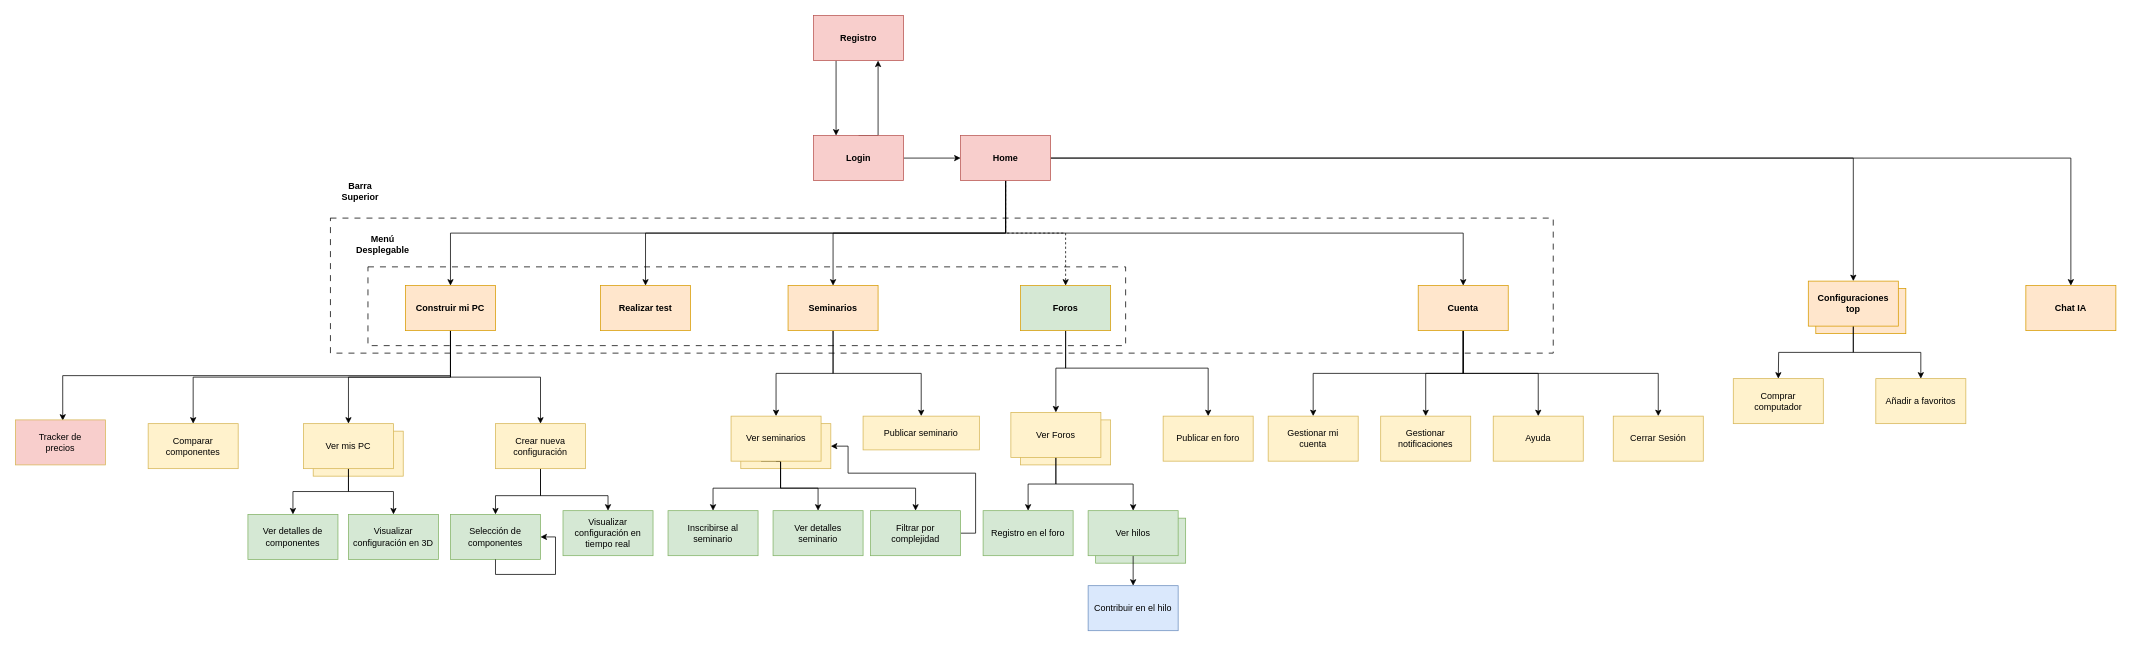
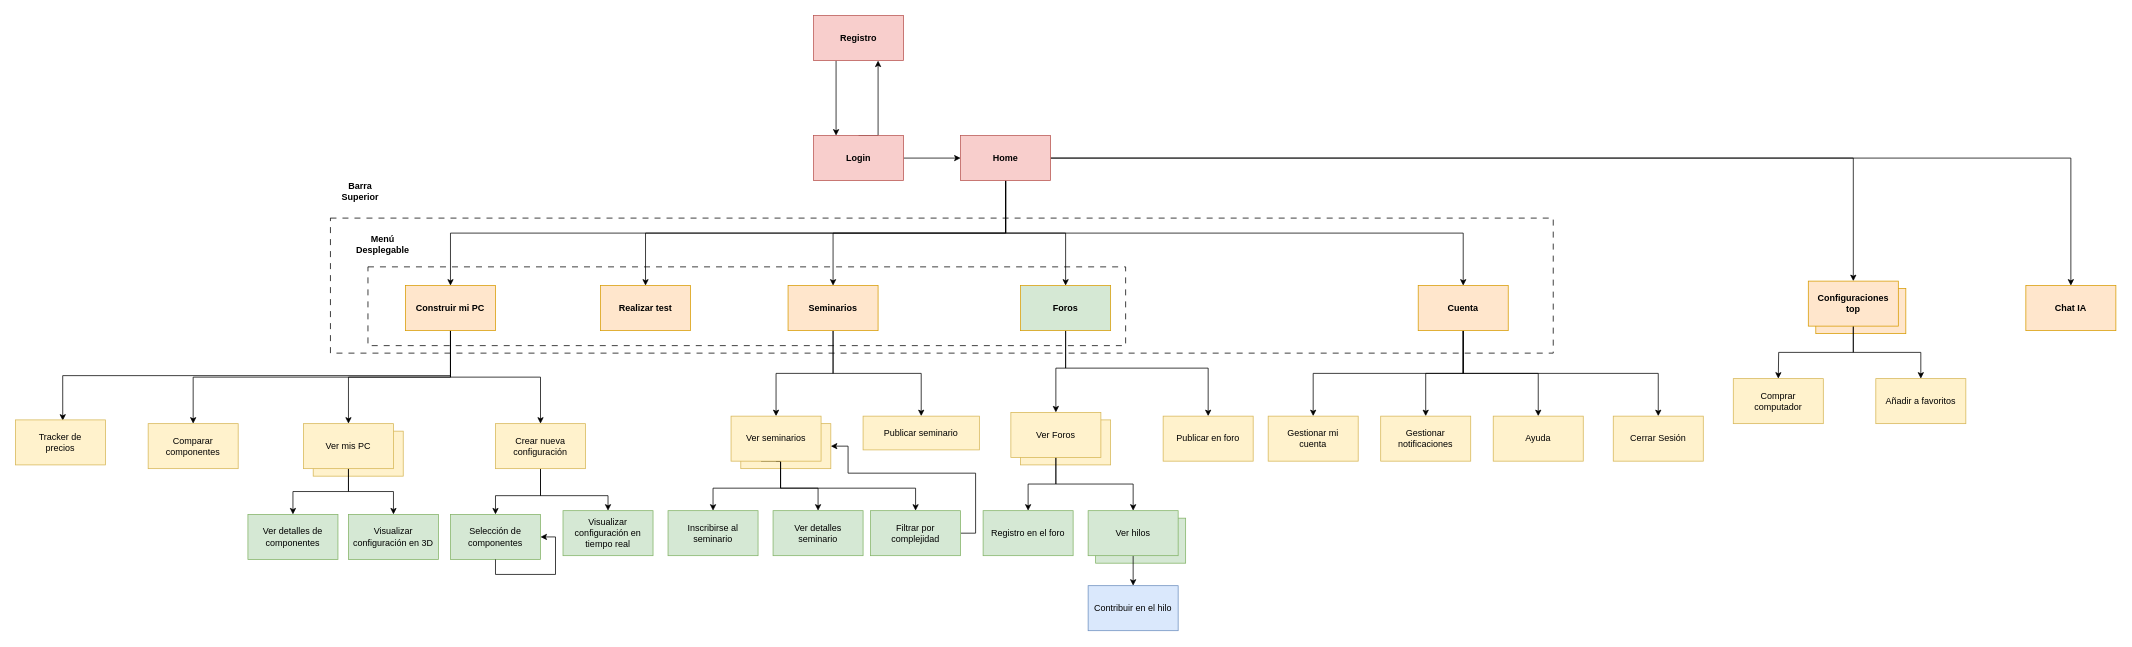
edge "Home" -> "Foros": style dashed -> solid
node "Tracker de precios": fillcolor #f8cecc -> #fff2cc
